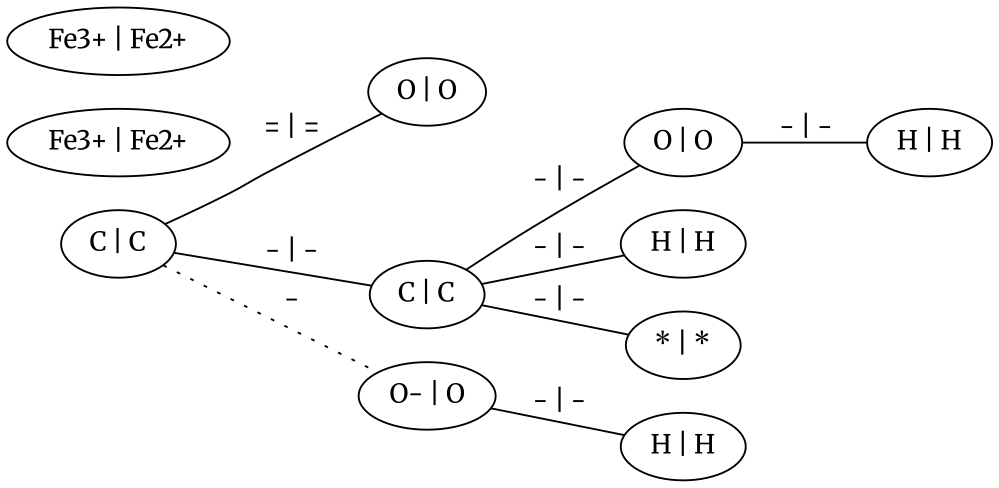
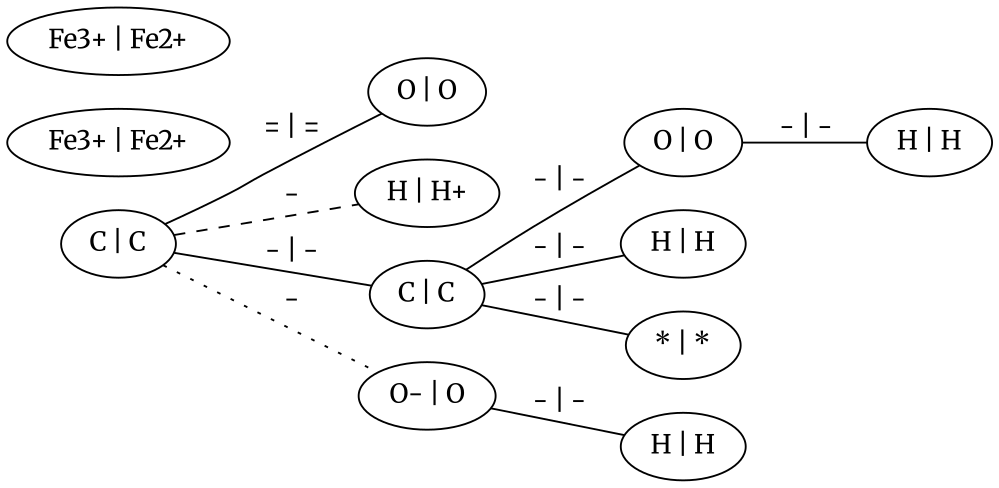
node "H | H+": added
